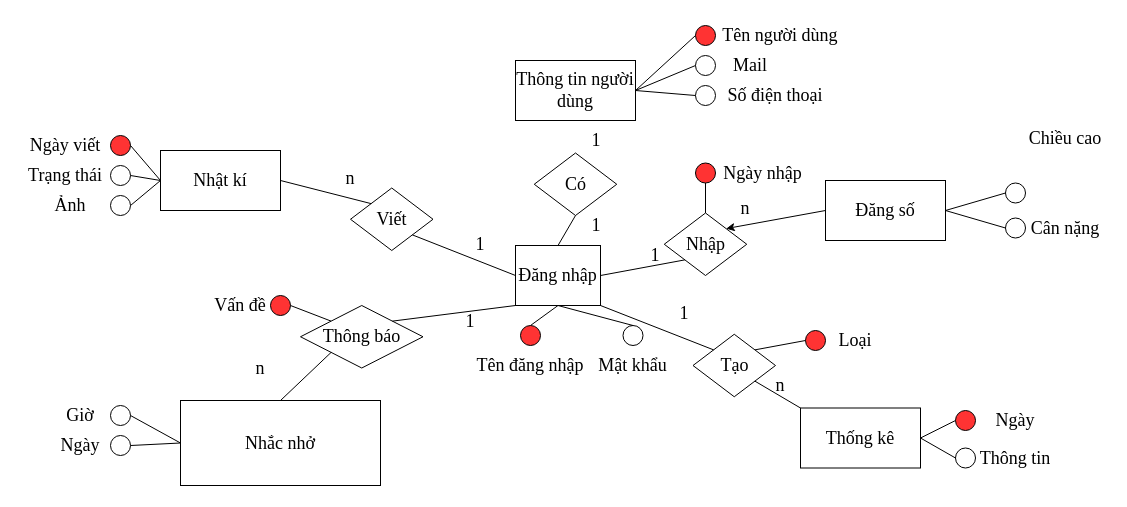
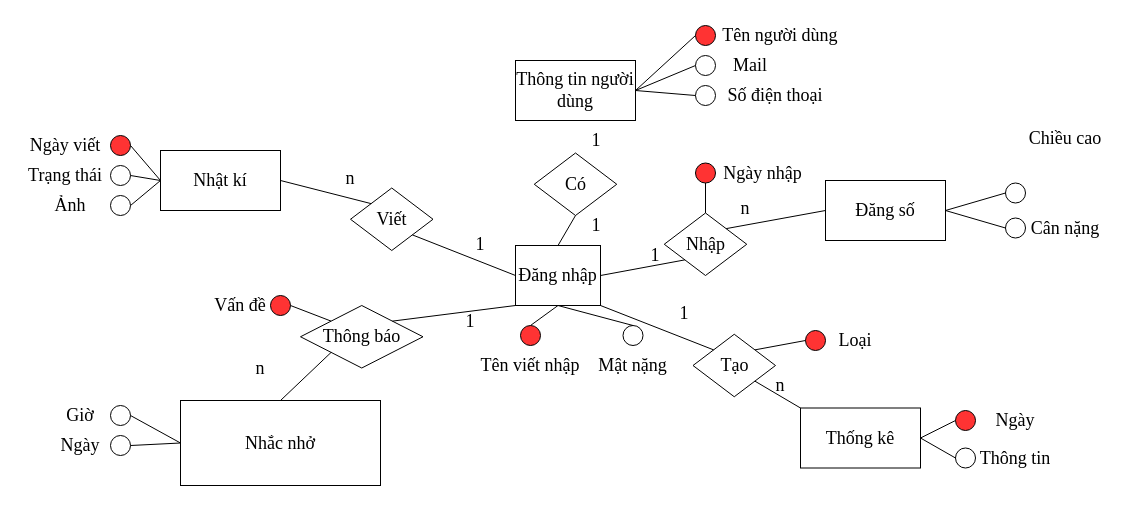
edge "Đăng số" -> "Nhập": arrowhead classic -> none
node "Tên đăng nhập": label "Tên đăng nhập" -> "Tên viết nhập"
node "Mật khẩu": label "Mật khẩu" -> "Mật nặng"
